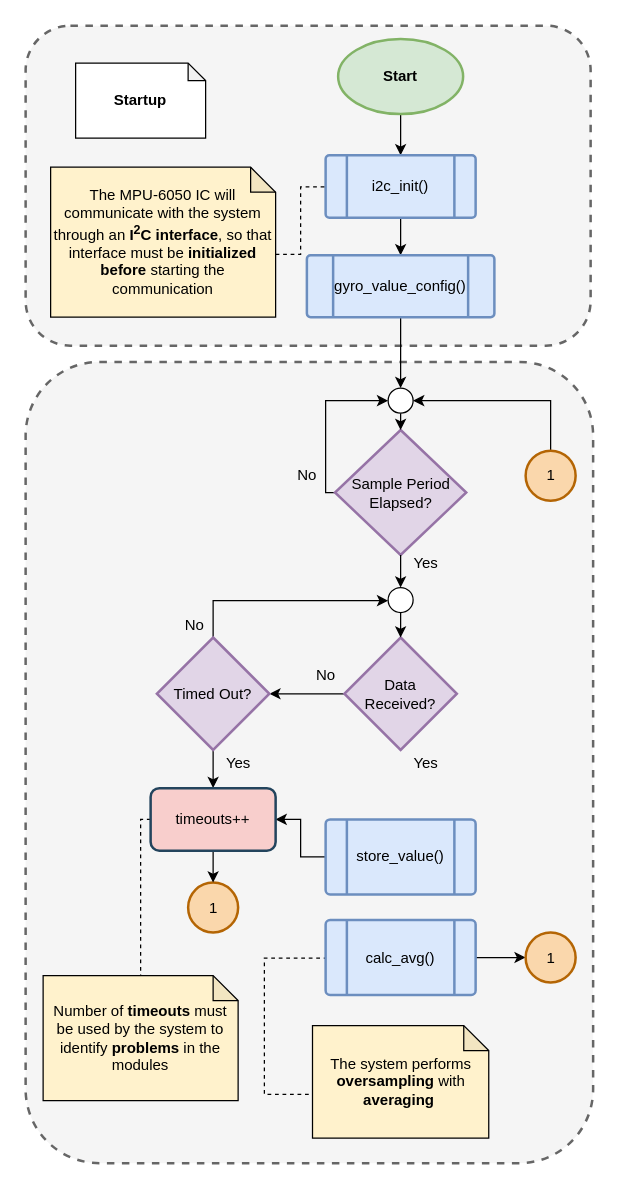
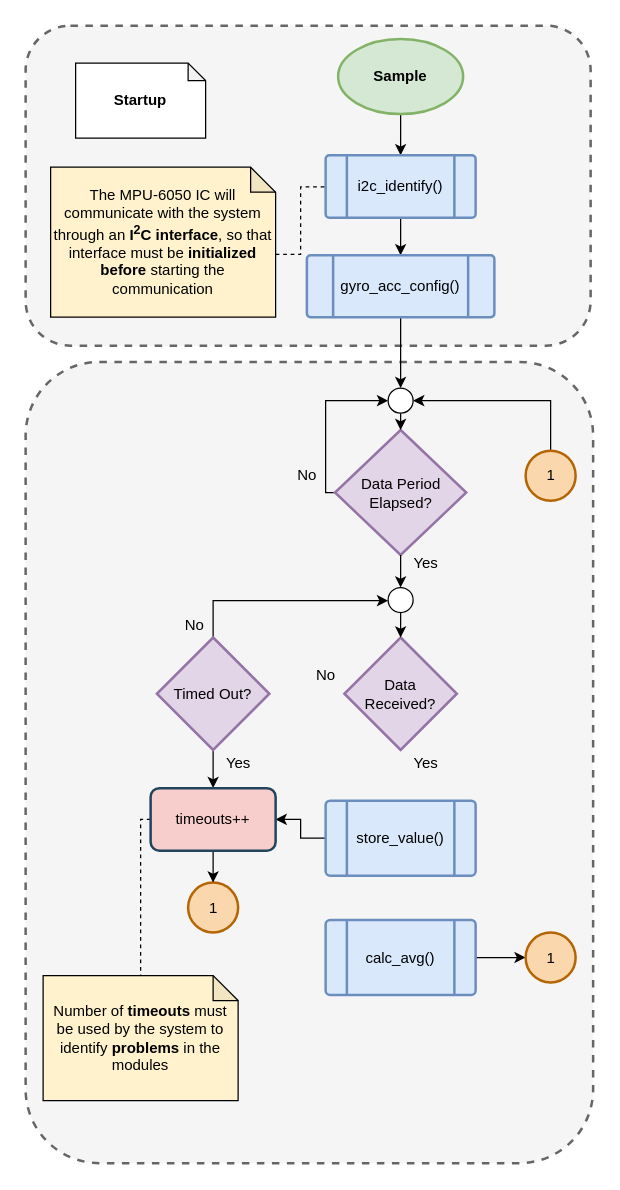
node "Start": label "Start" -> "Sample"
node "i2c_init()": label "i2c_init()" -> "i2c_identify()"
node "gyro_value_config()": label "gyro_value_config()" -> "gyro_acc_config()"
node "Sample Period Elapsed?": label "Sample Period Elapsed?" -> "Data Period Elapsed?"
edge "Data Received?" -> "Timed Out?": removed
node "store_value()": moved (401, 857) -> (401, 838)
edge "calc_avg()" -- "The system performs oversampling with averaging": removed
node "The system performs oversampling with averaging": removed
